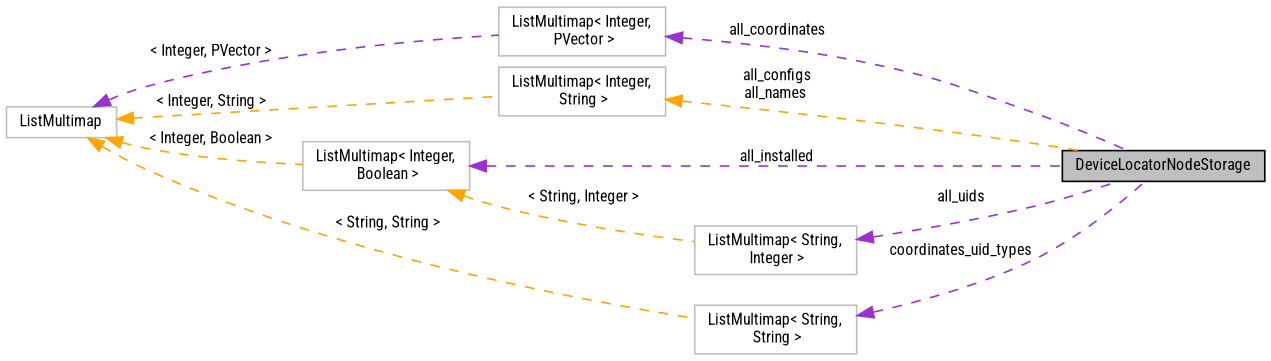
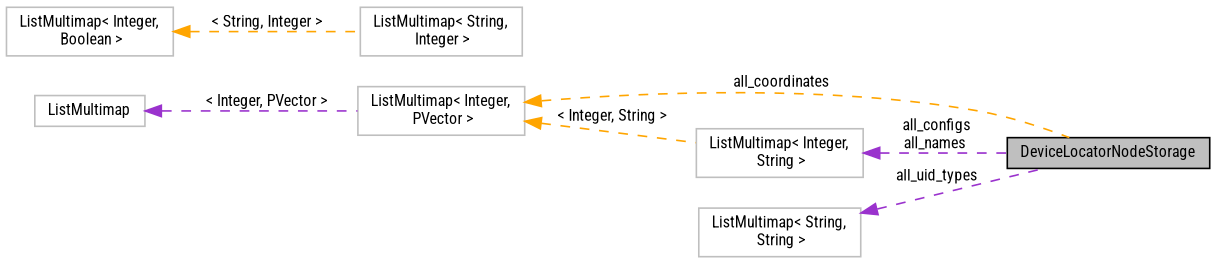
edge "DeviceLocatorNodeStorage" -> "ListMultimap< Integer, PVector >": color darkorchid3 -> orange
edge "ListMultimap< Integer, String >" -> "ListMultimap": now "ListMultimap< Integer, String >" -> "ListMultimap< Integer, PVector >"
edge "DeviceLocatorNodeStorage" -> "ListMultimap< Integer, String >": color orange -> darkorchid3
edge "ListMultimap< Integer, Boolean >" -> "ListMultimap": removed, label "< Integer, Boolean >"
edge "DeviceLocatorNodeStorage" -> "ListMultimap< Integer, Boolean >": removed, label "all_installed"
edge "DeviceLocatorNodeStorage" -> "ListMultimap< String, Integer >": removed, label "all_uids"
edge "DeviceLocatorNodeStorage" -> "ListMultimap< String, String >": label " coordinates_uid_types" -> " all_uid_types"
edge "ListMultimap< String, String >" -> "ListMultimap": removed, label "< String, String >"
